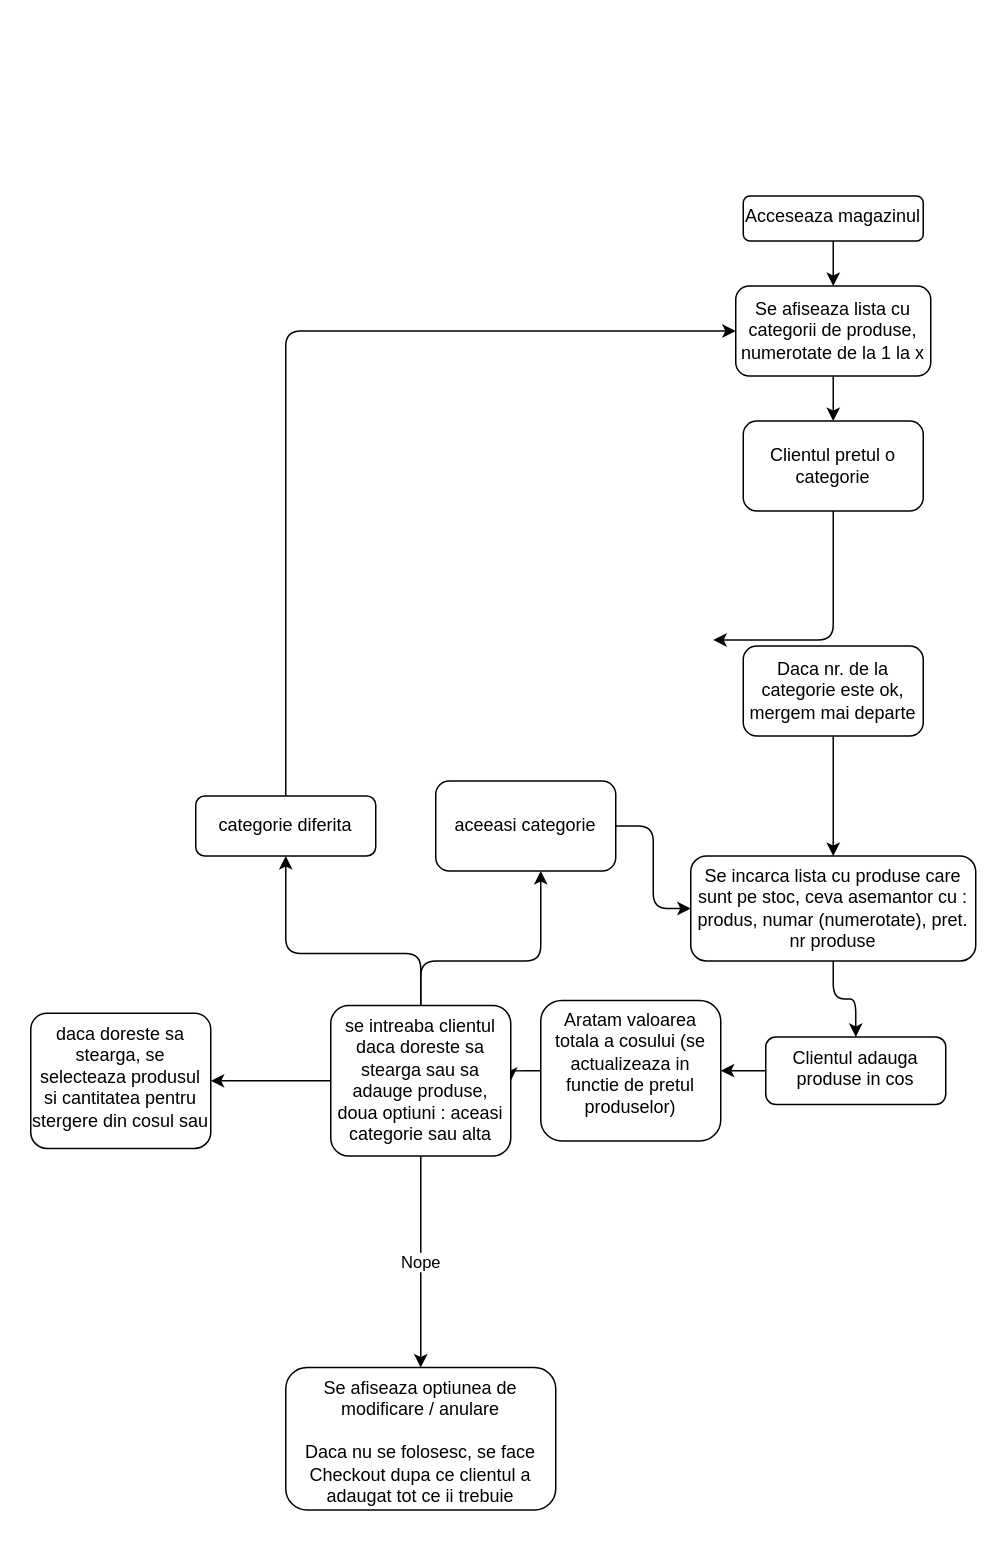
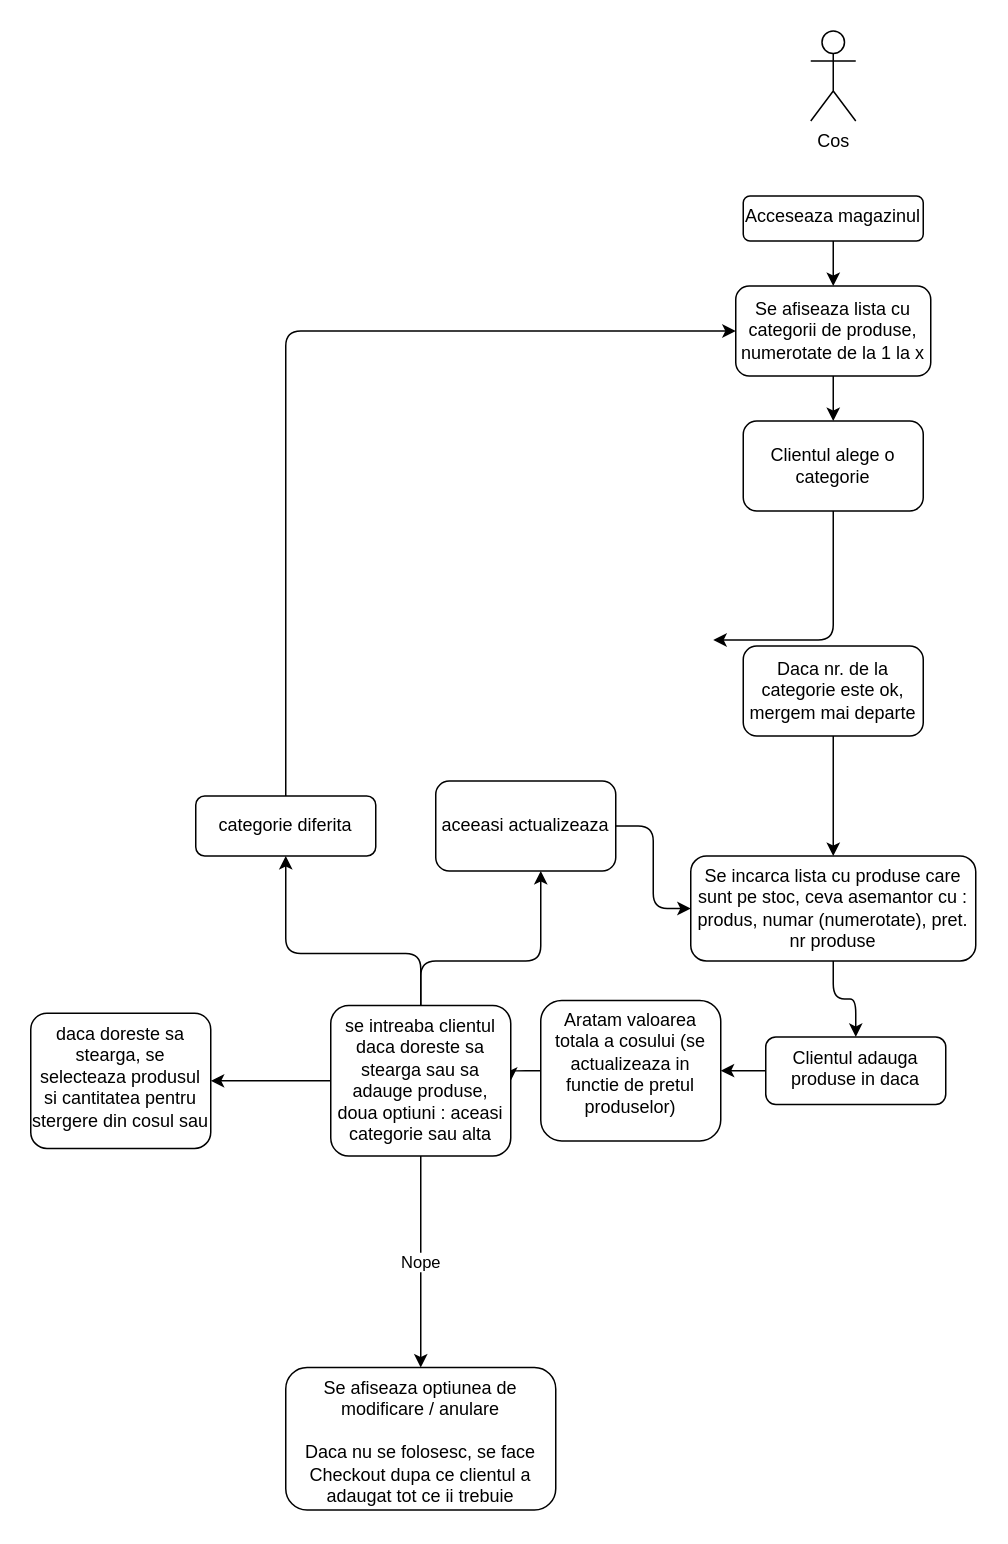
node "Cos": added
node "Clientul pretul o categorie": label "Clientul pretul o categorie" -> "Clientul alege o categorie"
node "aceeasi categorie": label "aceeasi categorie" -> "aceeasi actualizeaza"
node "Clientul adauga produse in cos": label "Clientul adauga produse in cos" -> "Clientul adauga produse in daca"
